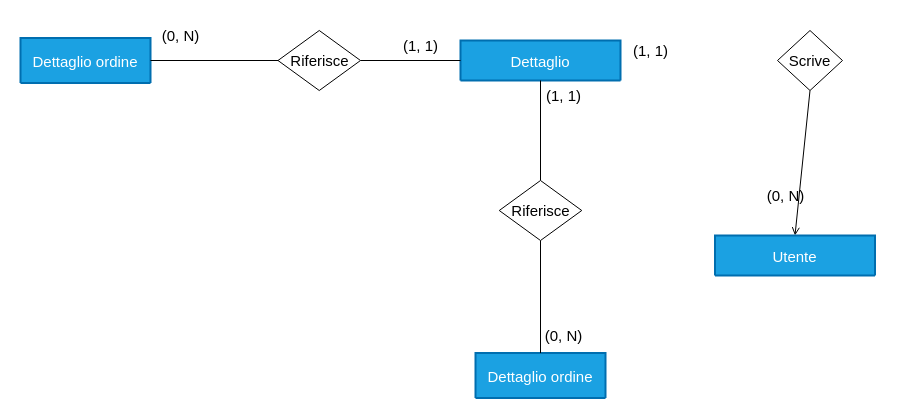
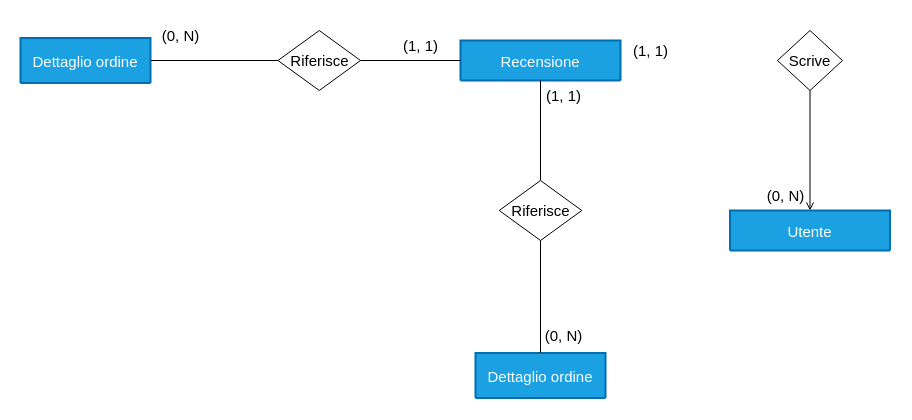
node "Dettaglio": label "Dettaglio" -> "Recensione"
node "Utente": moved (795, 256) -> (810, 231)
